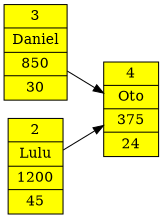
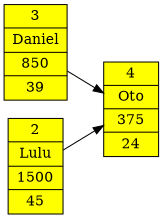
node "3": text "30" -> "39"
node "2": text "1200" -> "1500"
